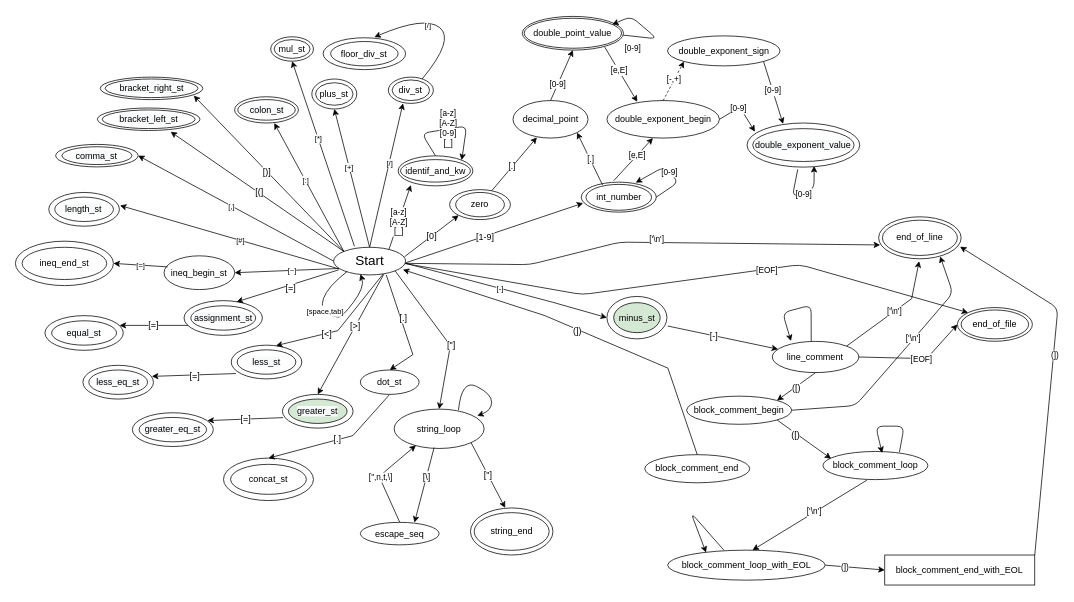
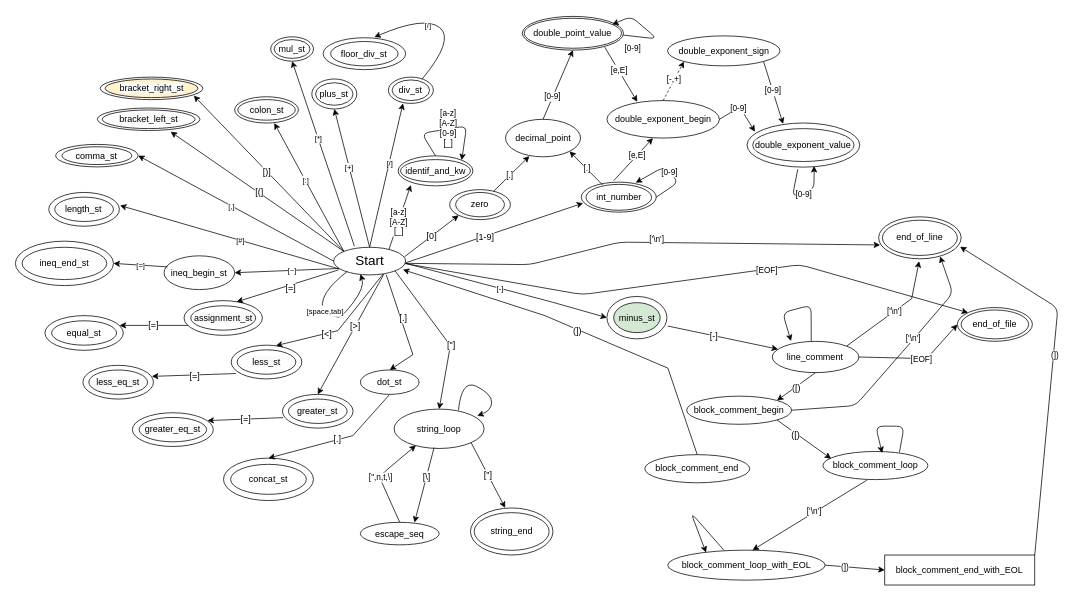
node "bracket_right_st": fillcolor #ffffff -> #fff2cc
node "decimal_point": moved (551, 119) -> (543, 138)
node "greater_st": fillcolor #d5e8d4 -> #ffffff
